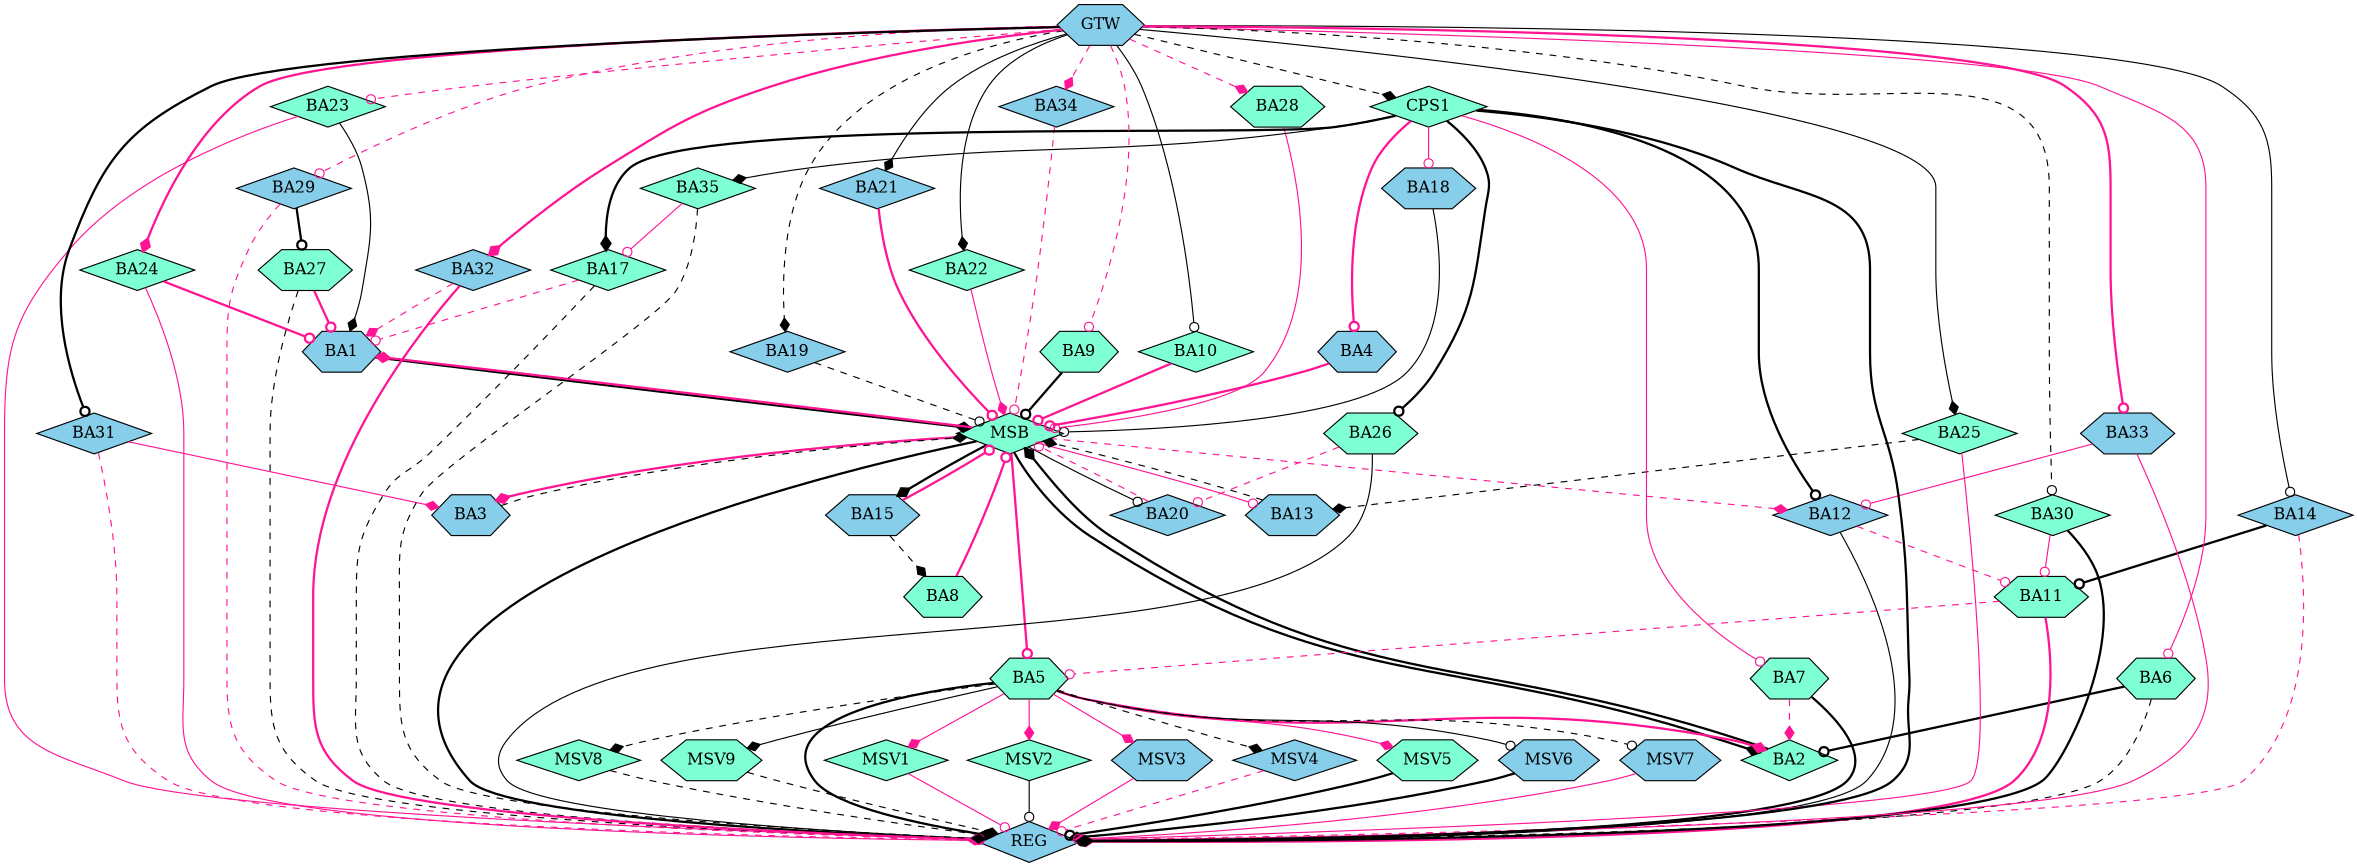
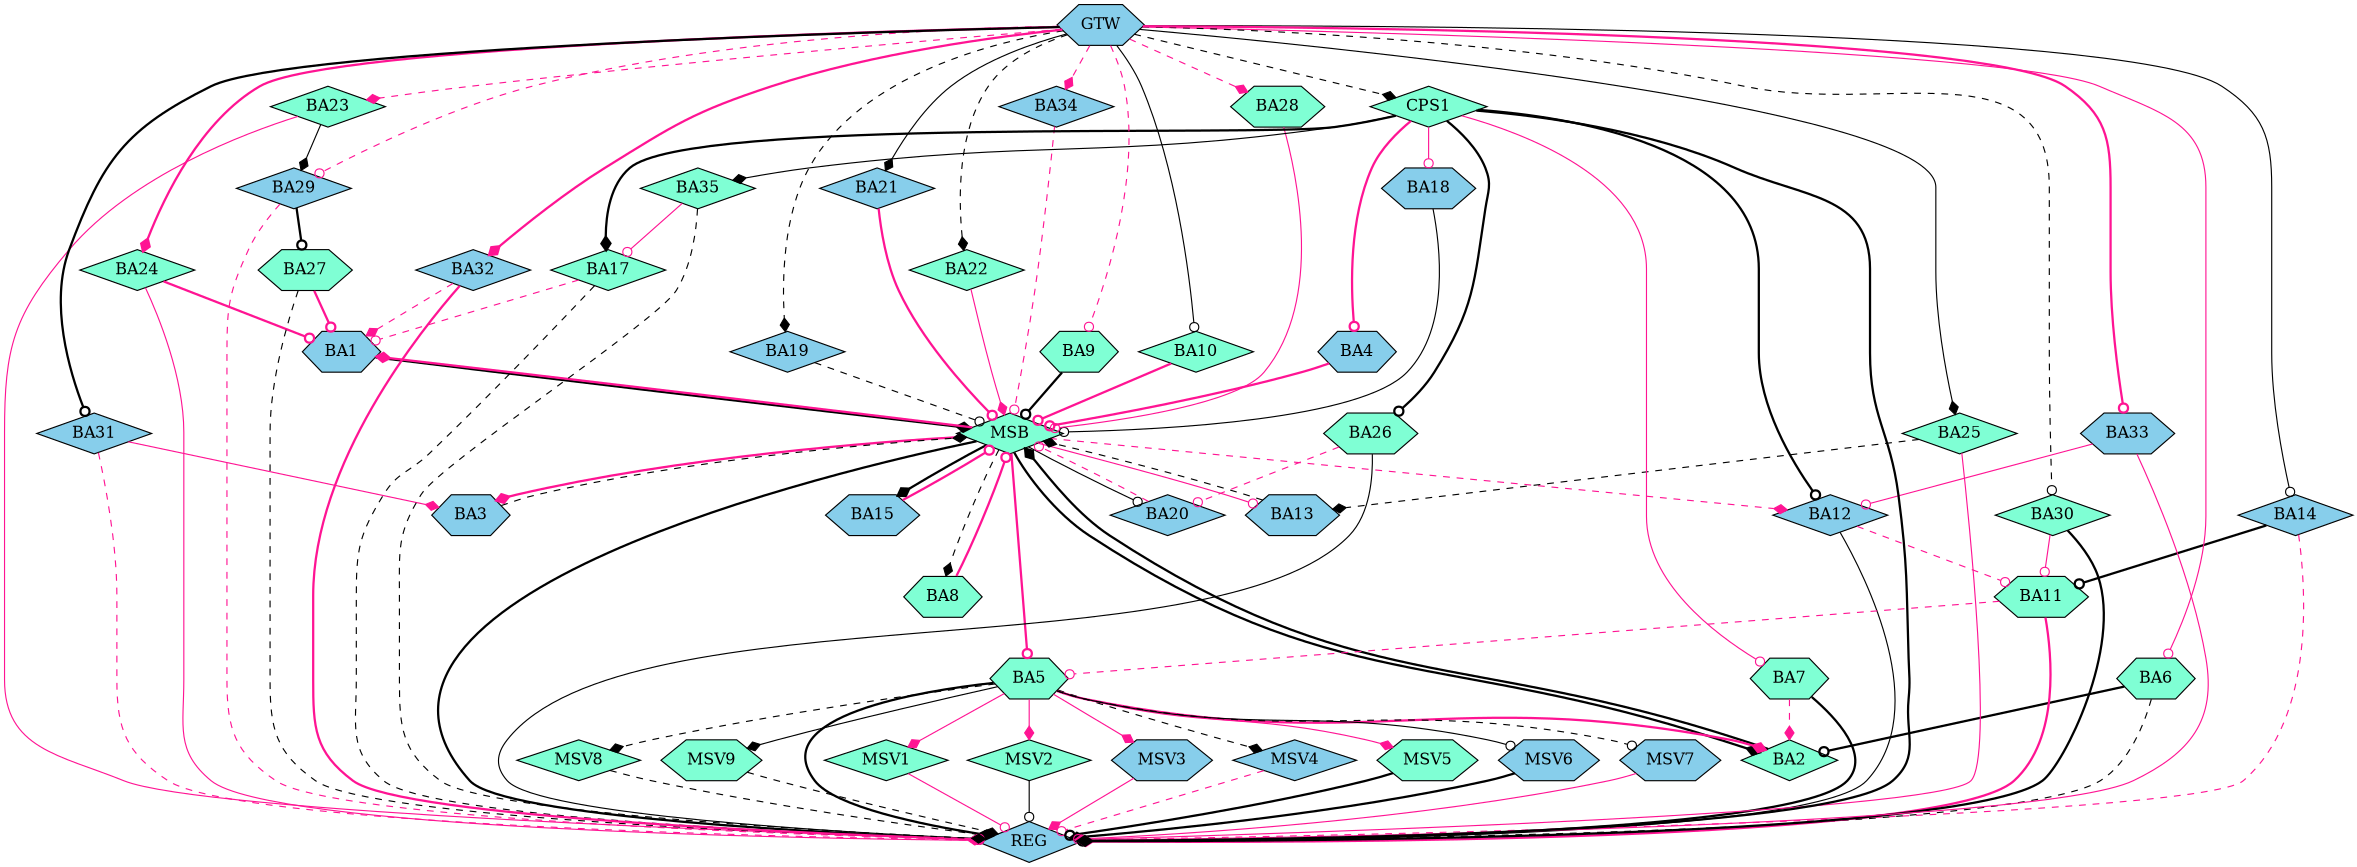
edge "GTW" -> "BA23": arrowhead odot -> diamond
edge "GTW" -> "BA22": style solid -> dashed
edge "BA23" -> "BA1": now "BA23" -> "BA29"
edge "BA15" -> "BA8": now "MSB" -> "BA8"
